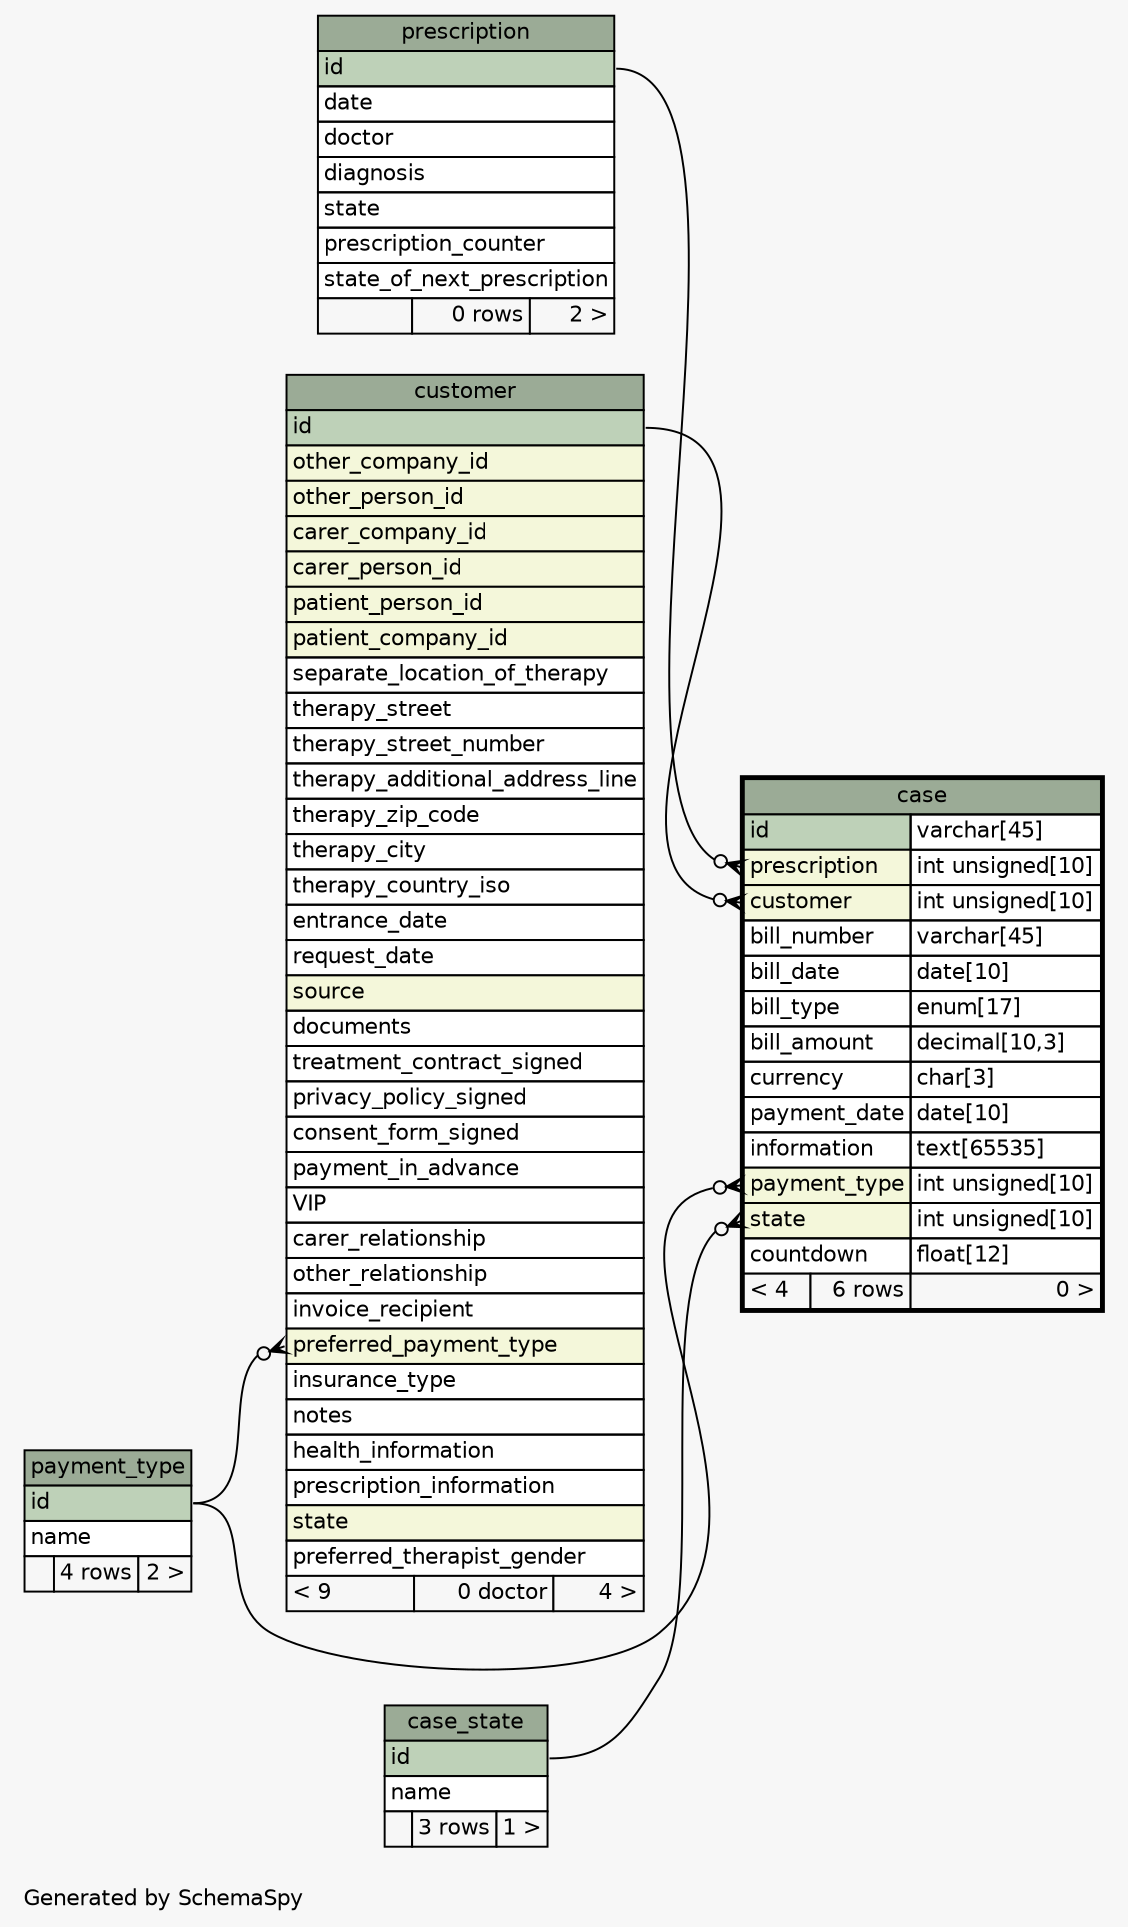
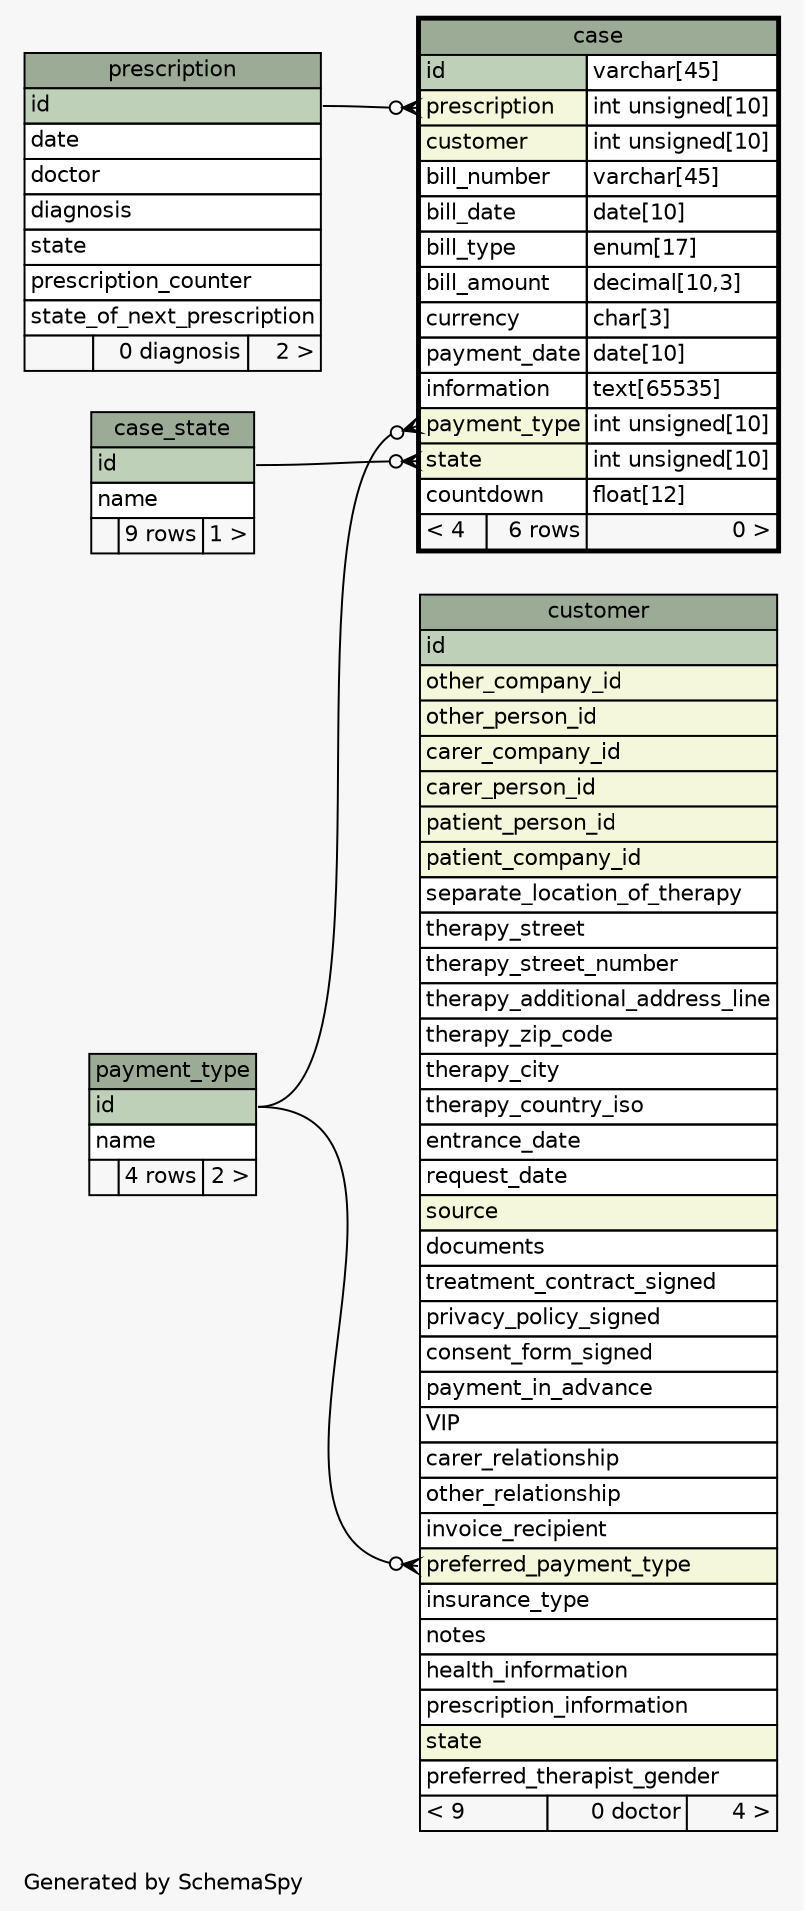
node "prescription": text "0 rows" -> "0 diagnosis"
edge "customer" -> "case": removed
node "case_state": text "3 rows" -> "9 rows"
